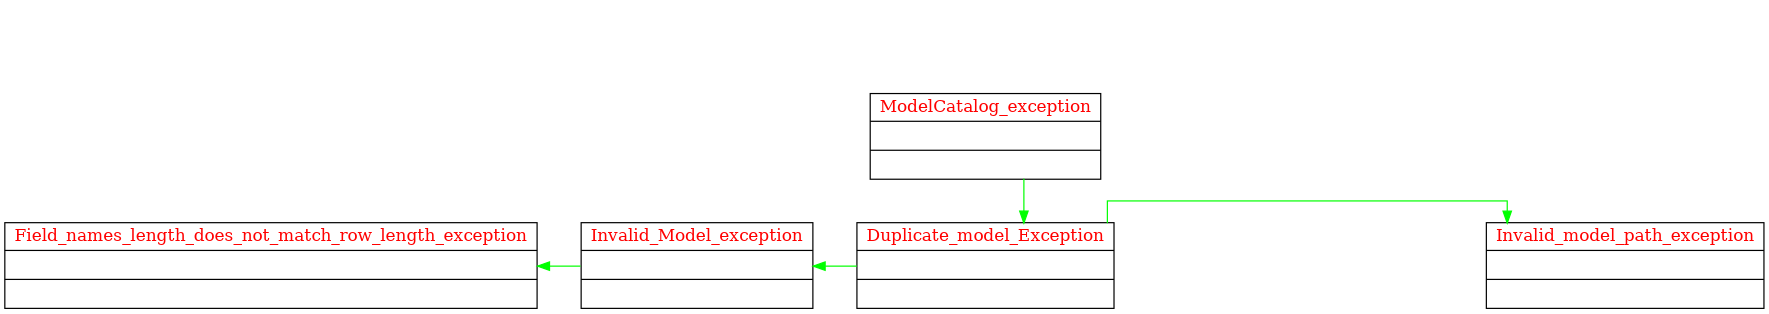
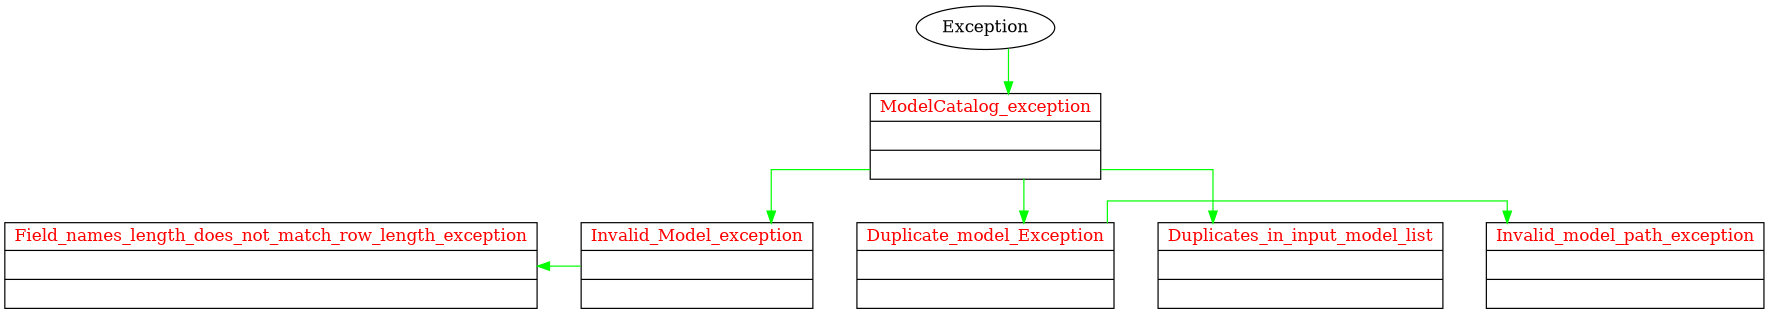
node "Exception": added
edge "Duplicate_model_Exception" -> "Invalid_Model_exception": now "ModelCatalog_exception" -> "Invalid_Model_exception"
node "Duplicates_in_input_model_list": added
